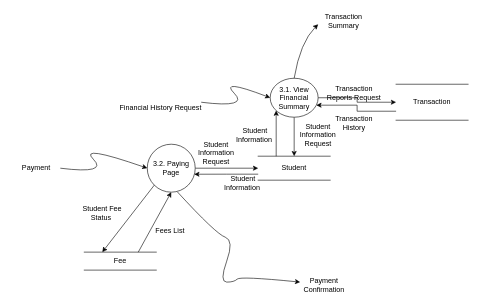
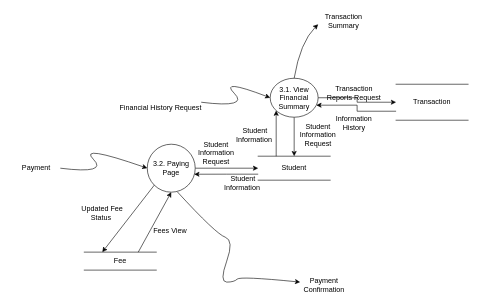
node "Transaction History": label "Transaction History" -> "Information History"
node "Student Fee Status": label "Student Fee Status" -> "Updated Fee Status"
node "Fees List": label "Fees List" -> "Fees View"
